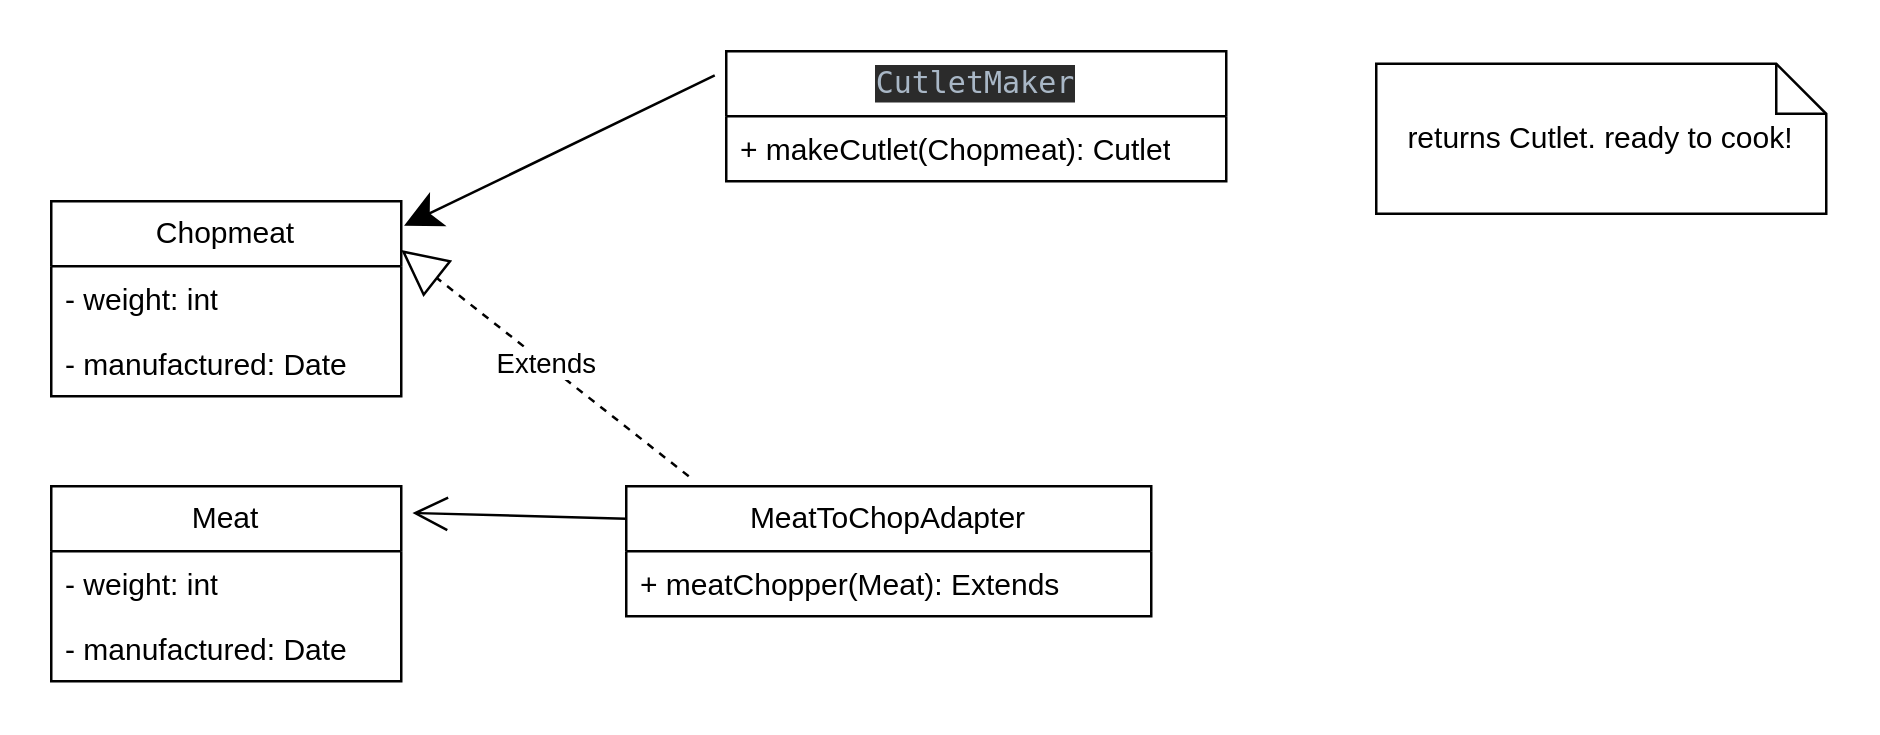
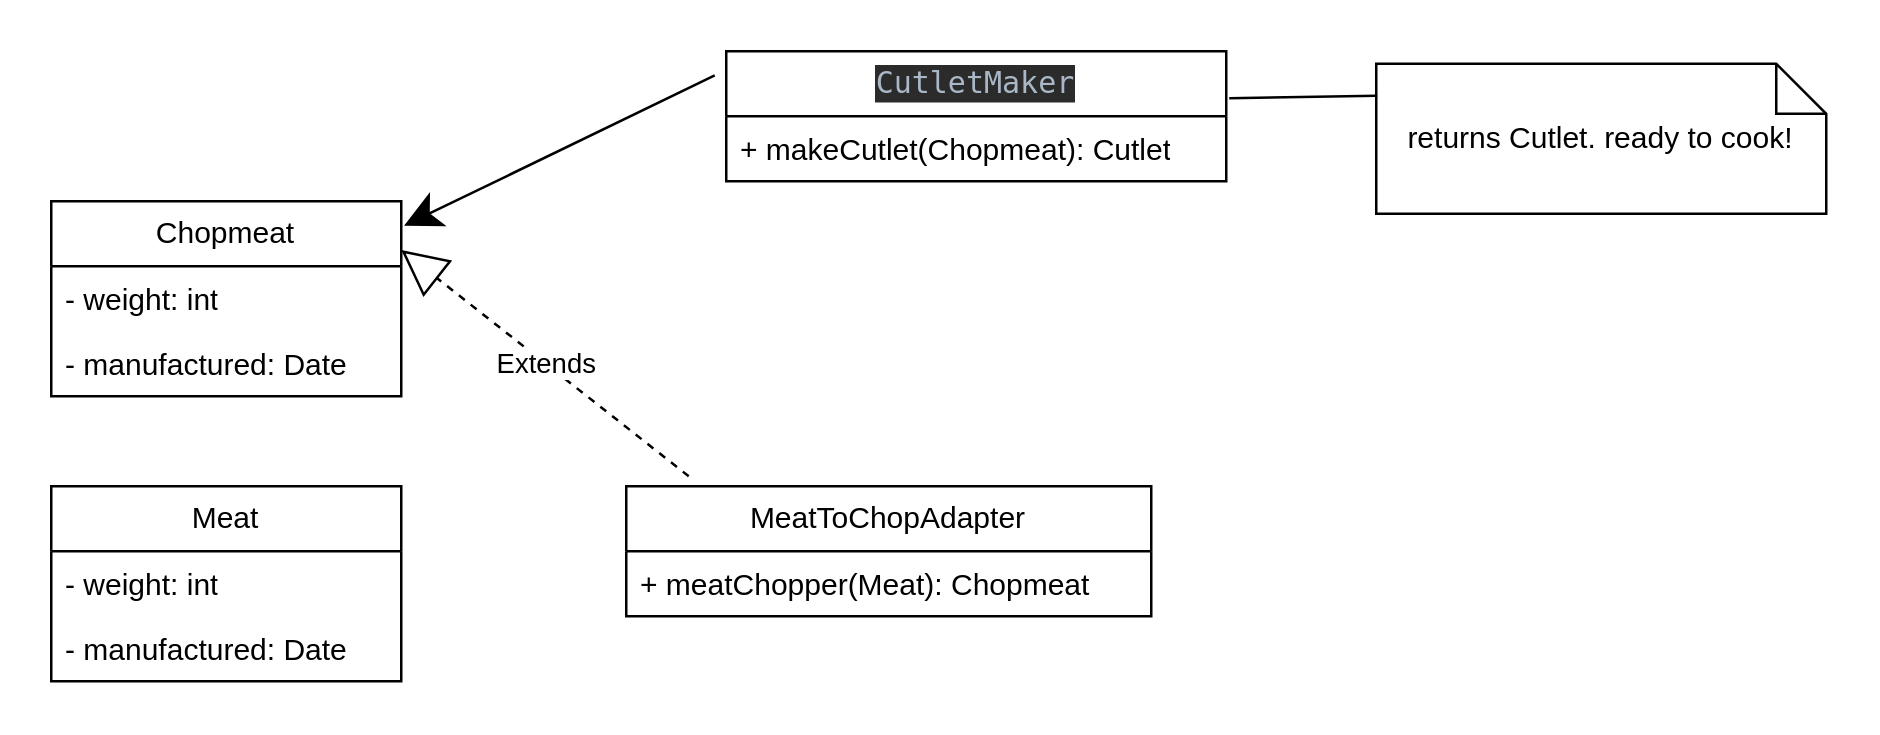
edge "CutletMaker" -- "returns Cutlet. ready to cook!": added
edge "MeatToChopAdapter" -> "Meat": removed
node "+ meatChopper(Meat): Extends": label "+ meatChopper(Meat): Extends" -> "+ meatChopper(Meat): Chopmeat"
